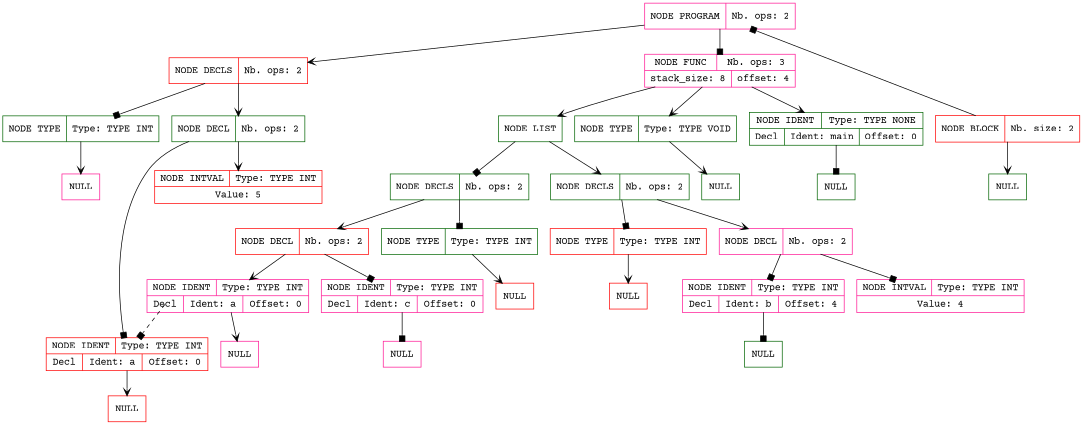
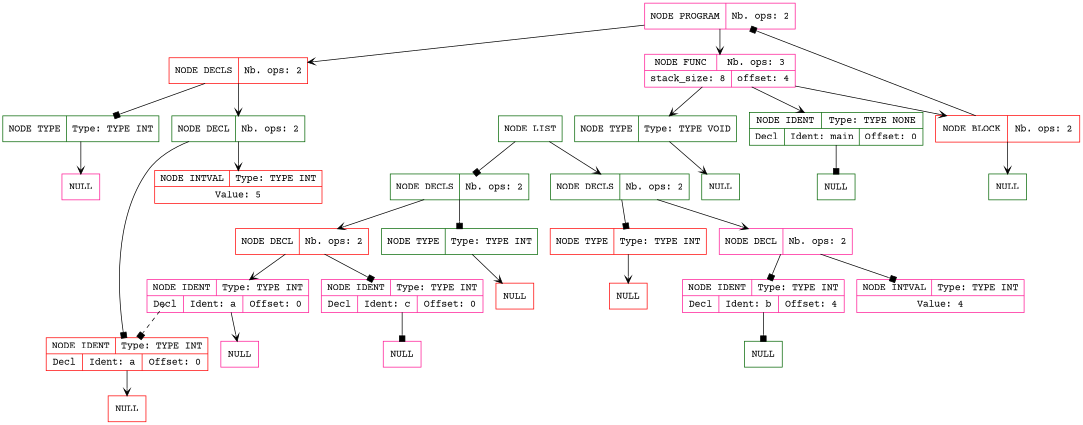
edge "NODE PROGRAM" -> "NODE FUNC": arrowhead box -> vee
edge "NODE FUNC" -> "NODE LIST": now "NODE FUNC" -> "NODE BLOCK"
node "NODE BLOCK": text "Nb. size: 2" -> "Nb. ops: 2"
